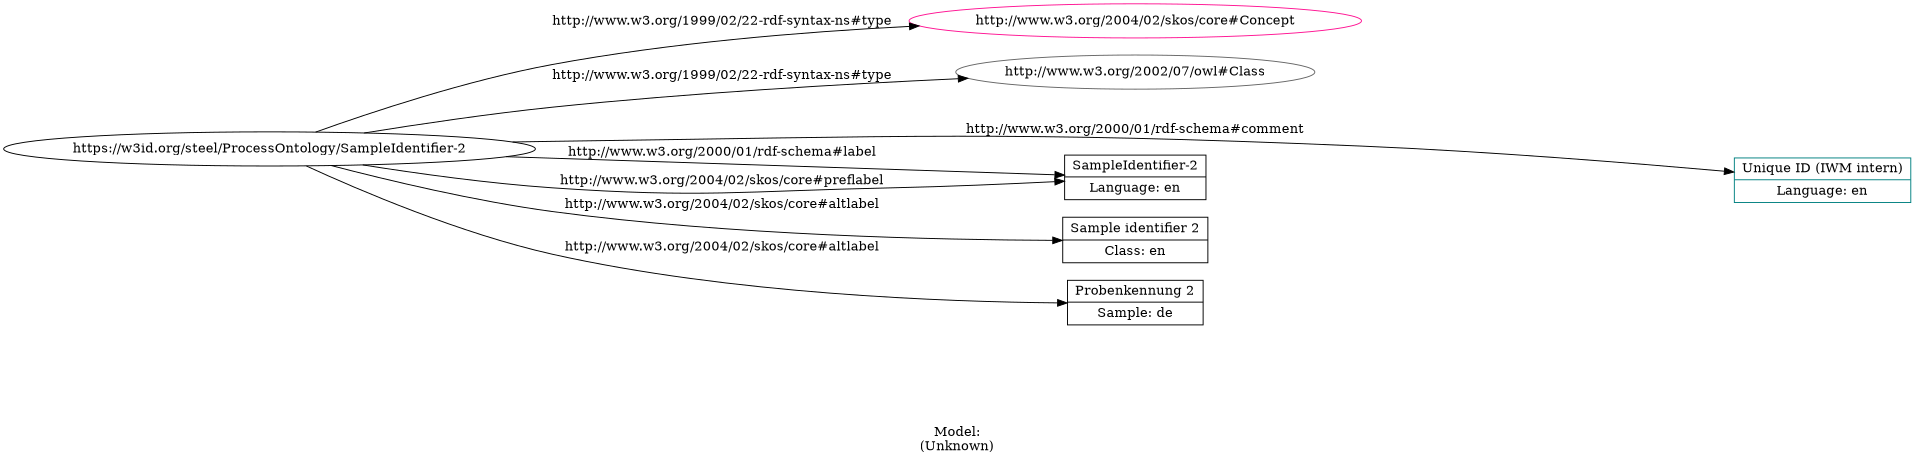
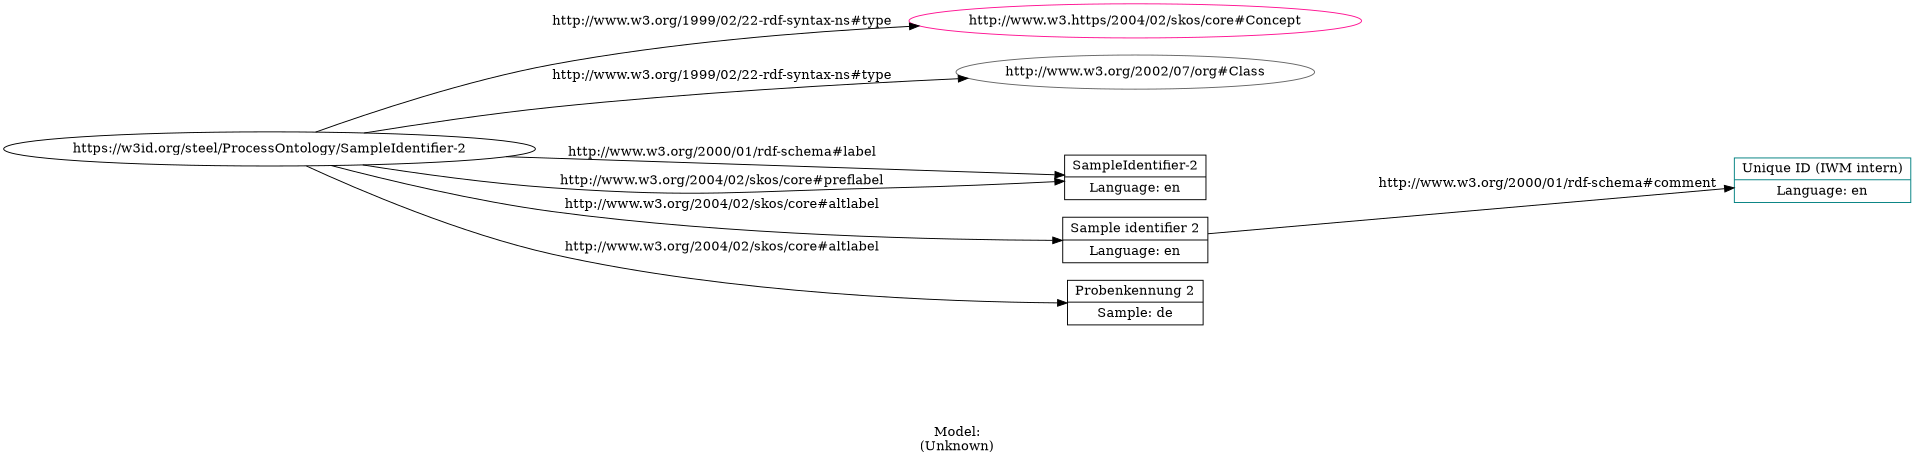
node "http://www.w3.org/2004/02/skos/core#Concept": label "http://www.w3.org/2004/02/skos/core#Concept" -> "http://www.w3.https/2004/02/skos/core#Concept"
node "http://www.w3.org/2002/07/owl#Class": label "http://www.w3.org/2002/07/owl#Class" -> "http://www.w3.org/2002/07/org#Class"
edge "https://w3id.org/steel/ProcessOntology/SampleIdentifier-2" -> "Unique ID (IWM intern)": now "Sample identifier 2" -> "Unique ID (IWM intern)"
node "Sample identifier 2": text "Class: en" -> "Language: en"
